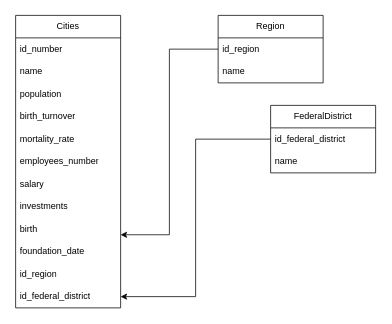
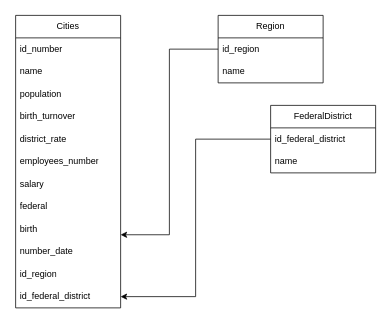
node "mortality_rate": label "mortality_rate" -> "district_rate"
node "investments": label "investments" -> "federal"
node "foundation_date": label "foundation_date" -> "number_date"
